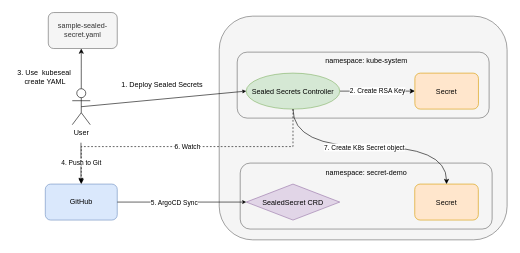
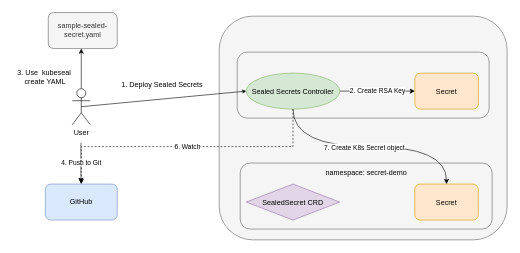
node "namespace: kube-system": removed
edge "GitHub" -> "SealedSecret CRD": removed, label "5. ArgoCD Sync"
